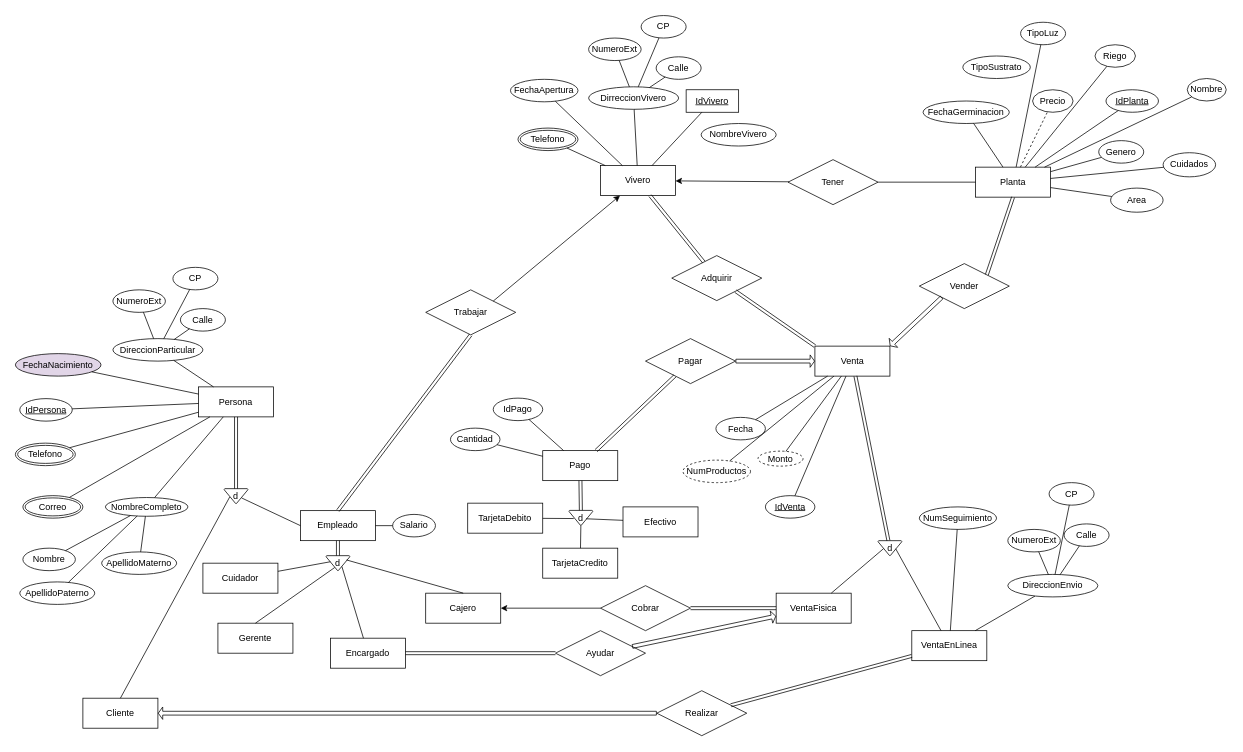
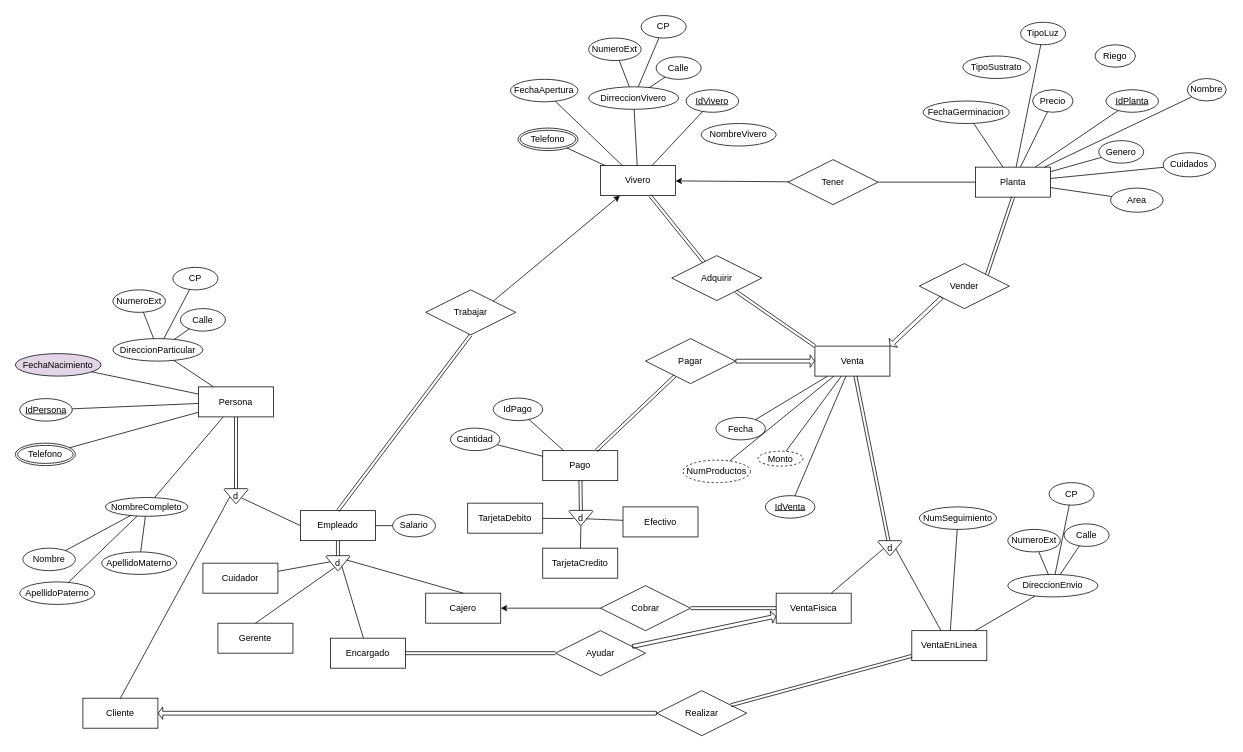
node "IdVivero": shape rectangle -> ellipse
edge "Riego" -- "Planta": removed
edge "Precio" -- "Planta": style dashed -> solid
edge "Persona" -- "Correo": removed
node "Correo": removed
